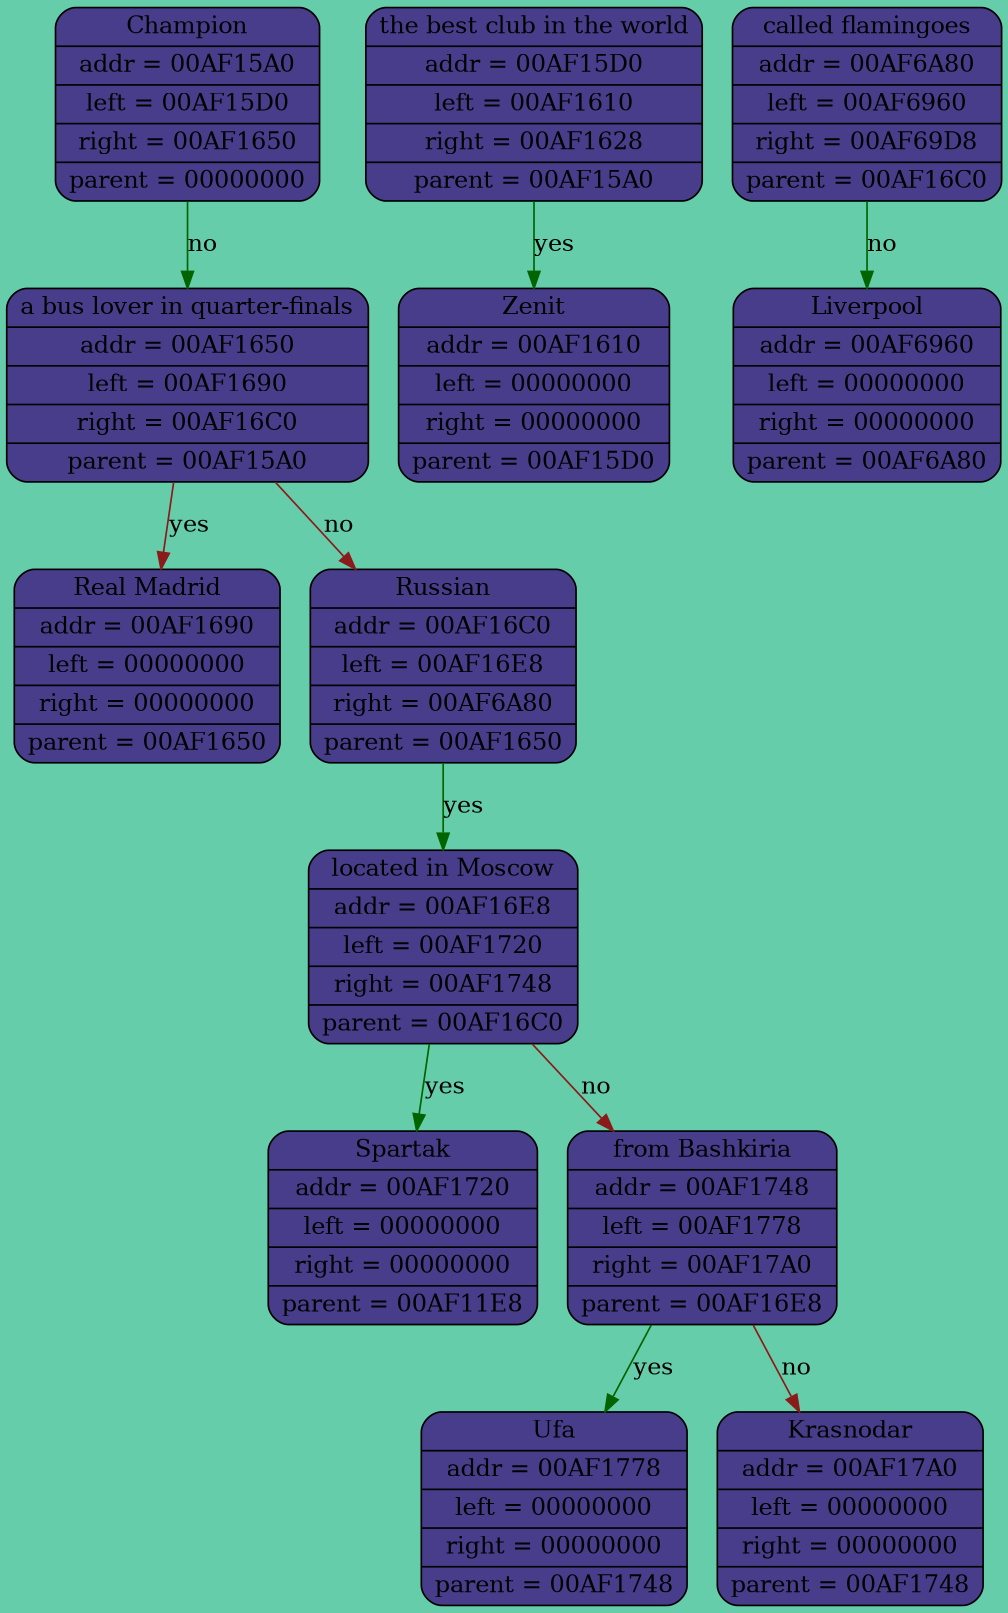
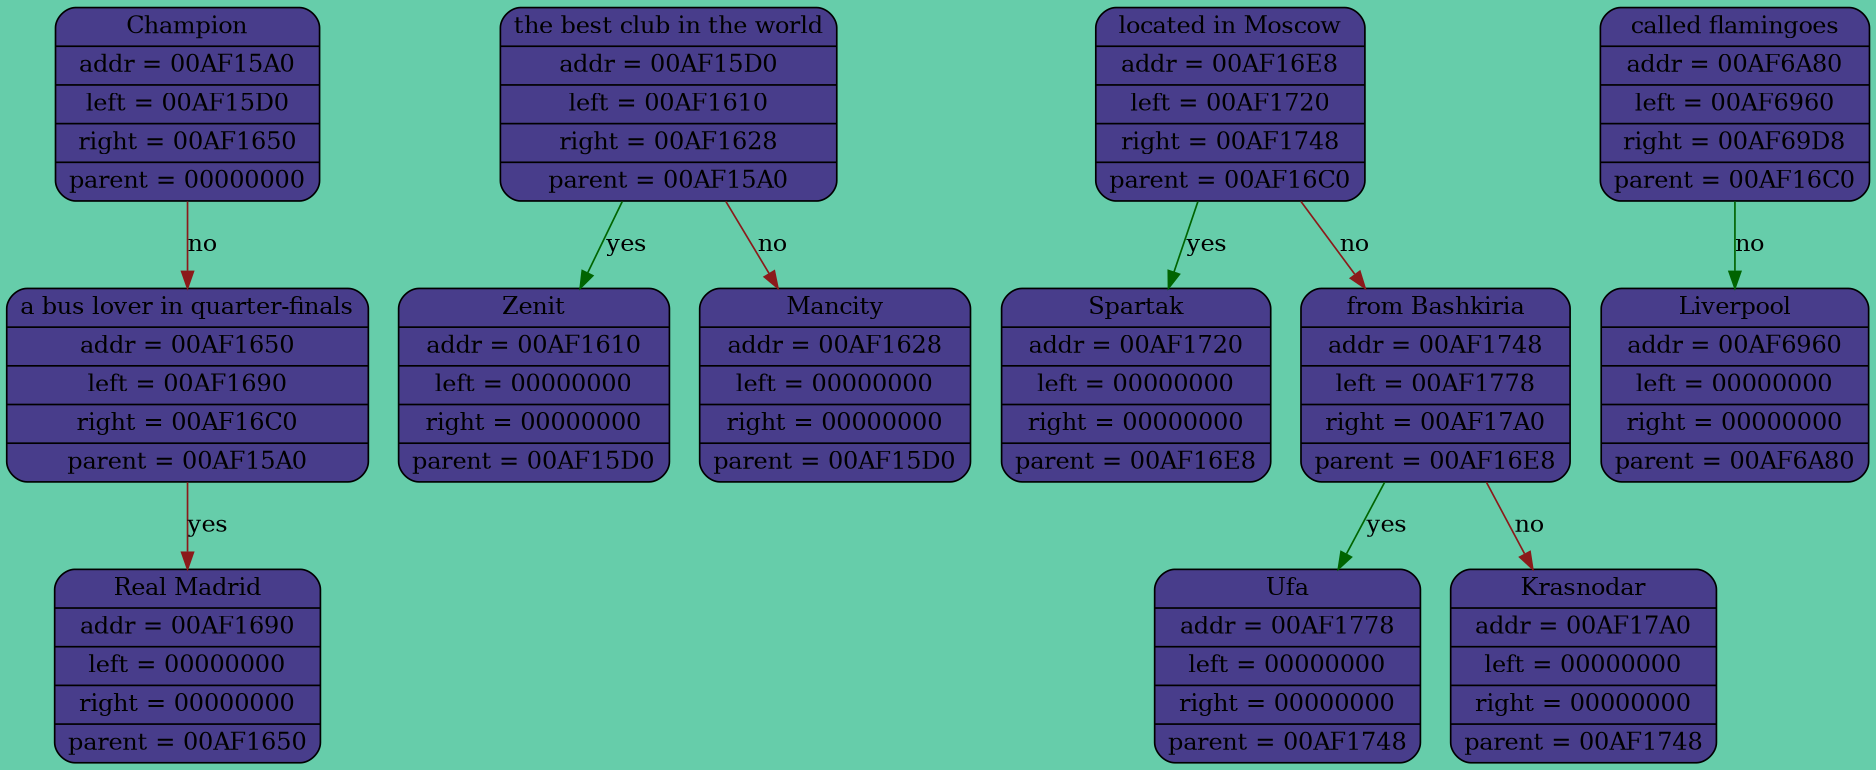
edge "Champion" -> "a bus lover in quarter-finals": color darkgreen -> firebrick4
node "Mancity": added
node "Russian": removed
node "Spartak": text "parent = 00AF11E8" -> "parent = 00AF16E8"
